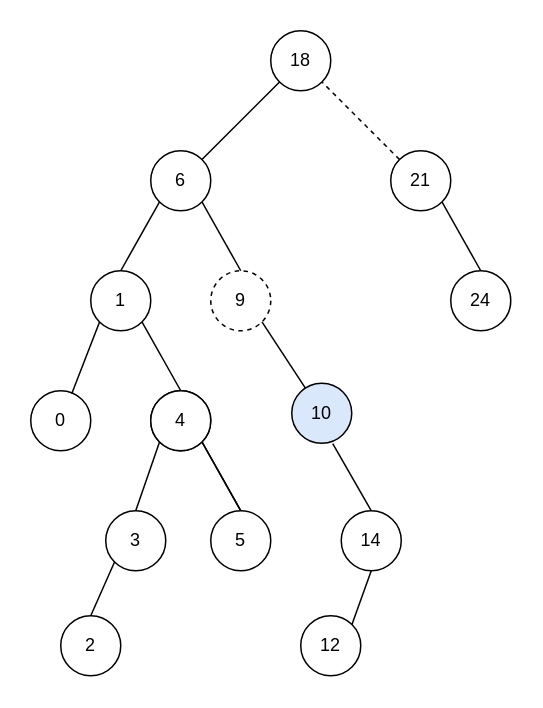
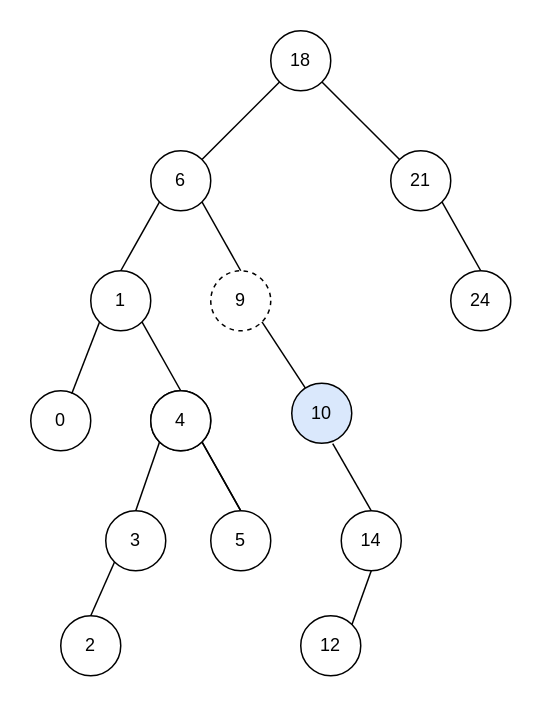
edge "18" -- "21": style dashed -> solid
